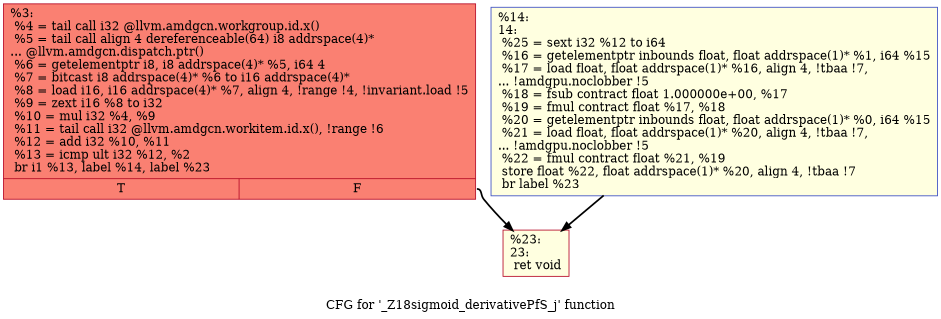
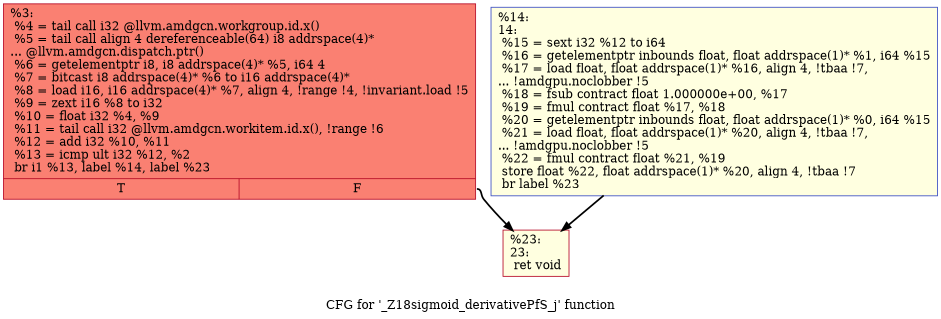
node "%14:": text "%25 = sext i32 %12 to i64" -> "%15 = sext i32 %12 to i64"
node "%3:": text "%10 = mul i32 %4, %9" -> "%10 = float i32 %4, %9"
